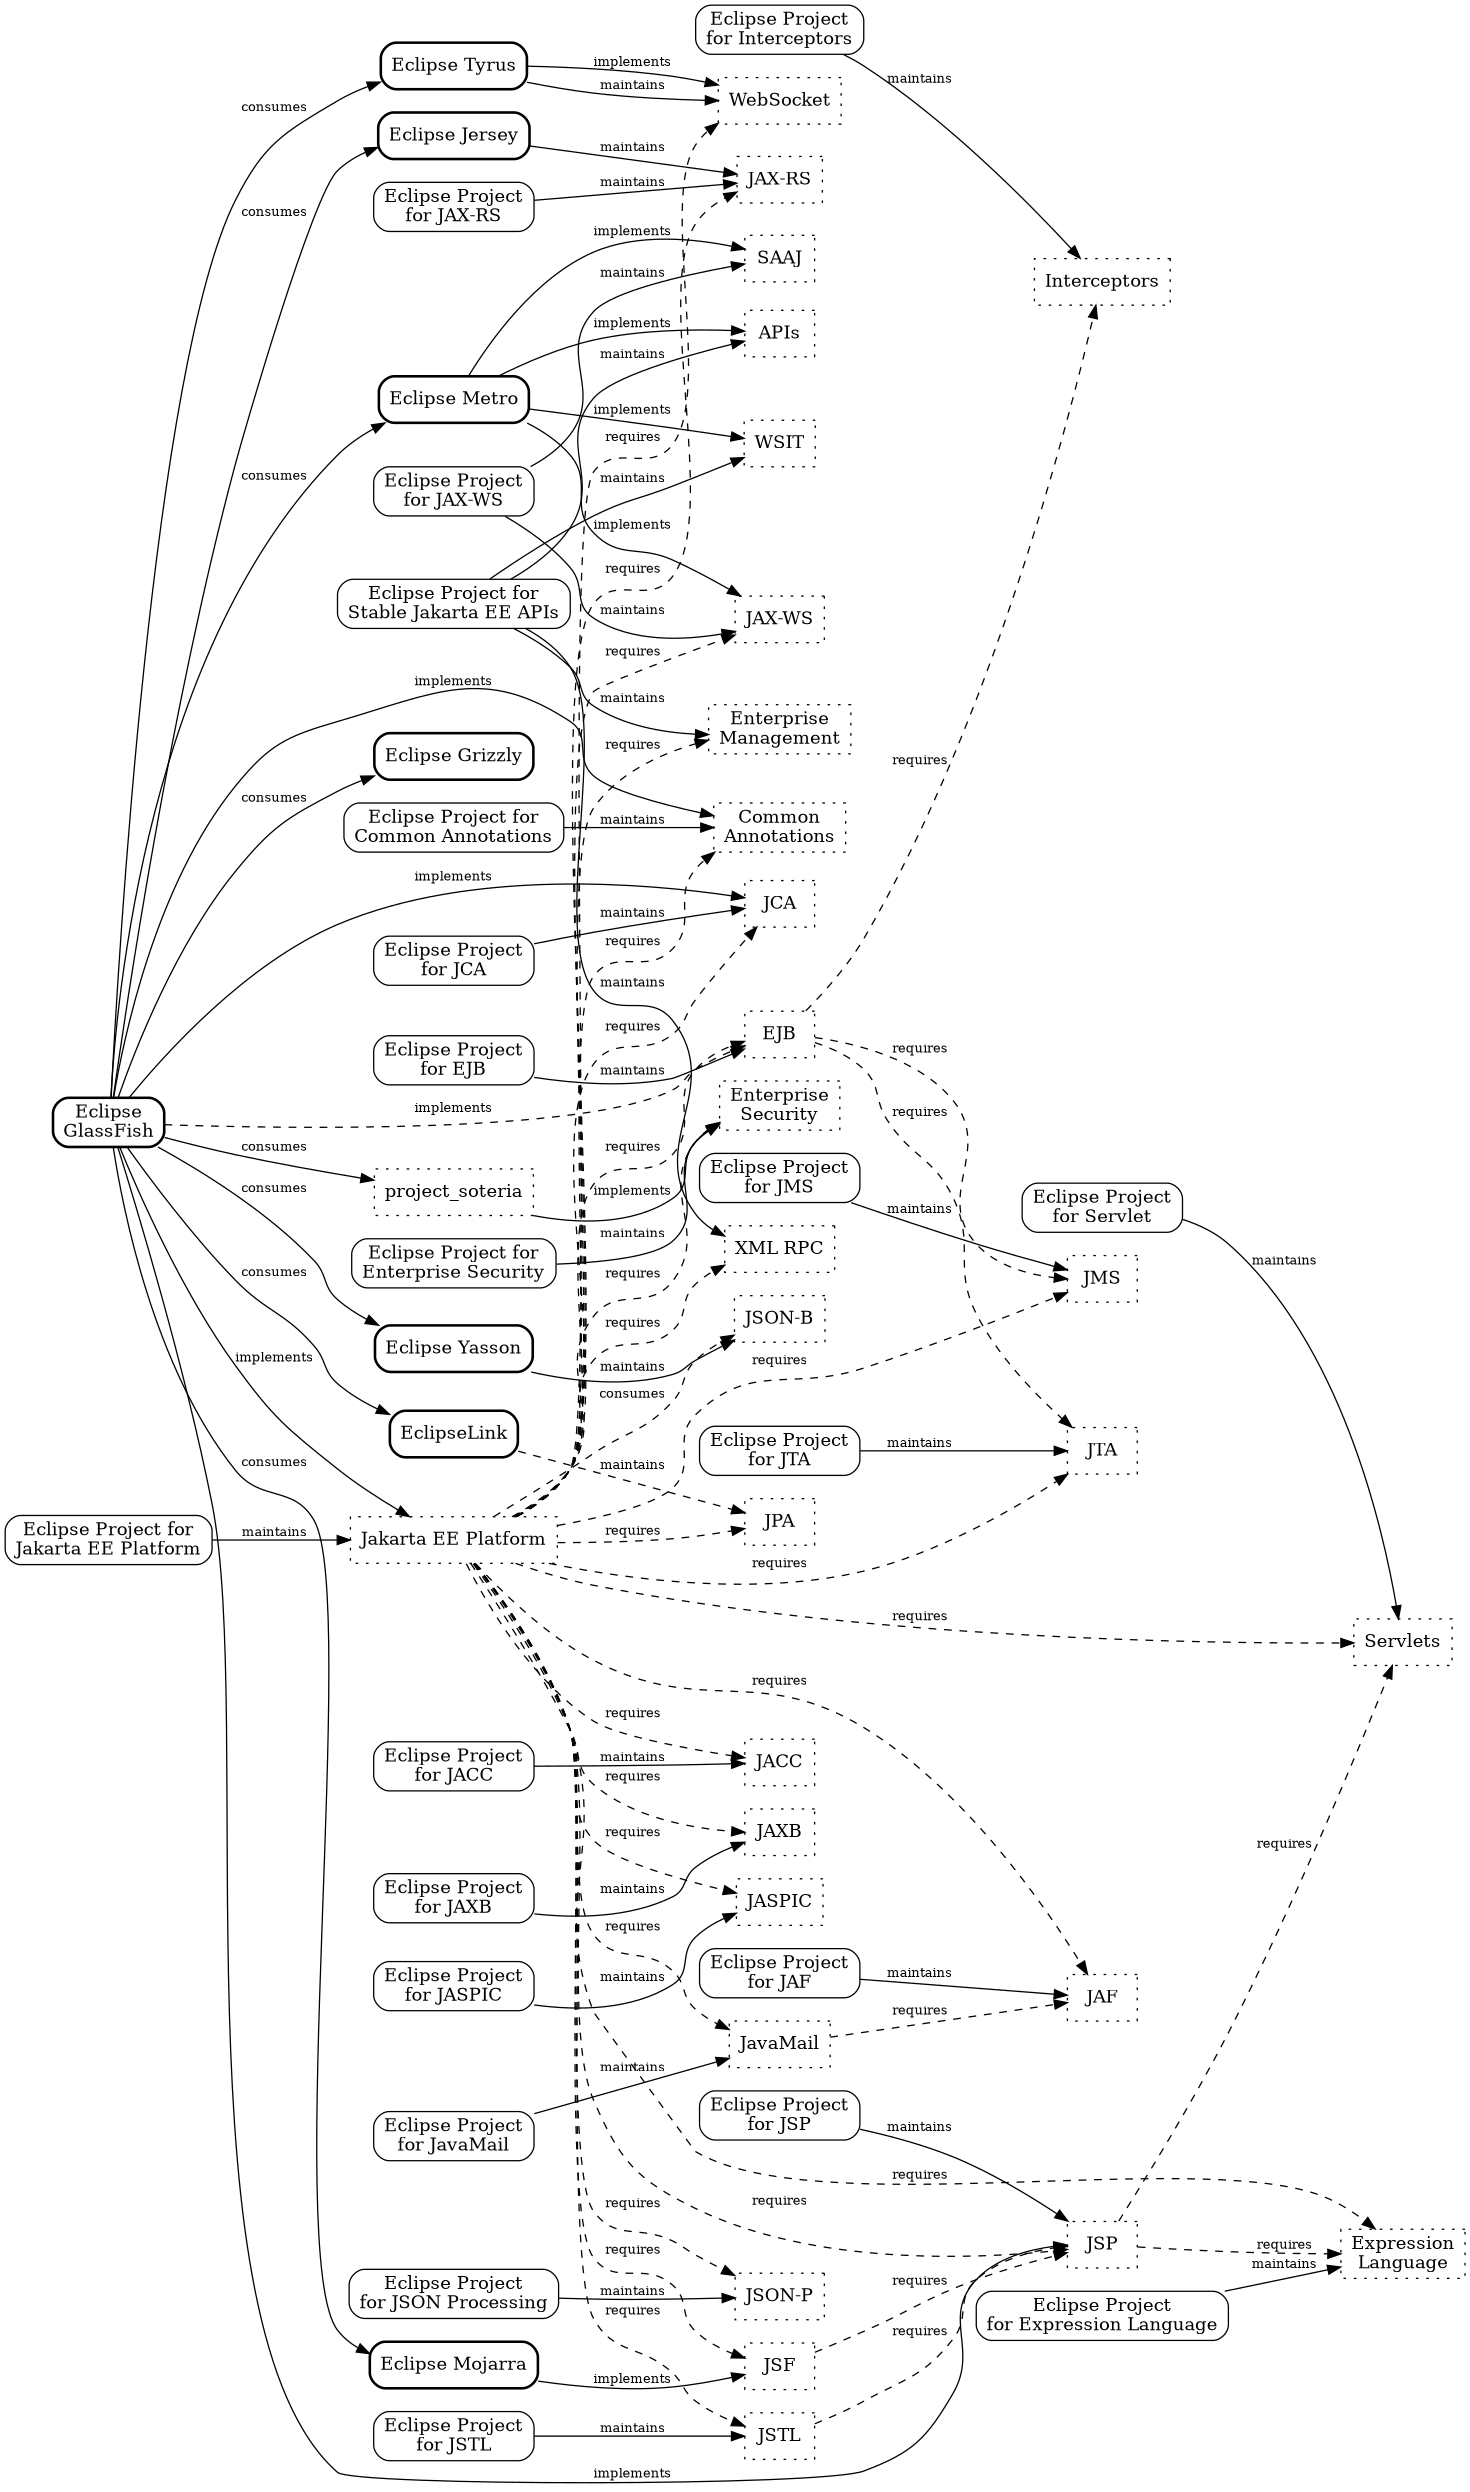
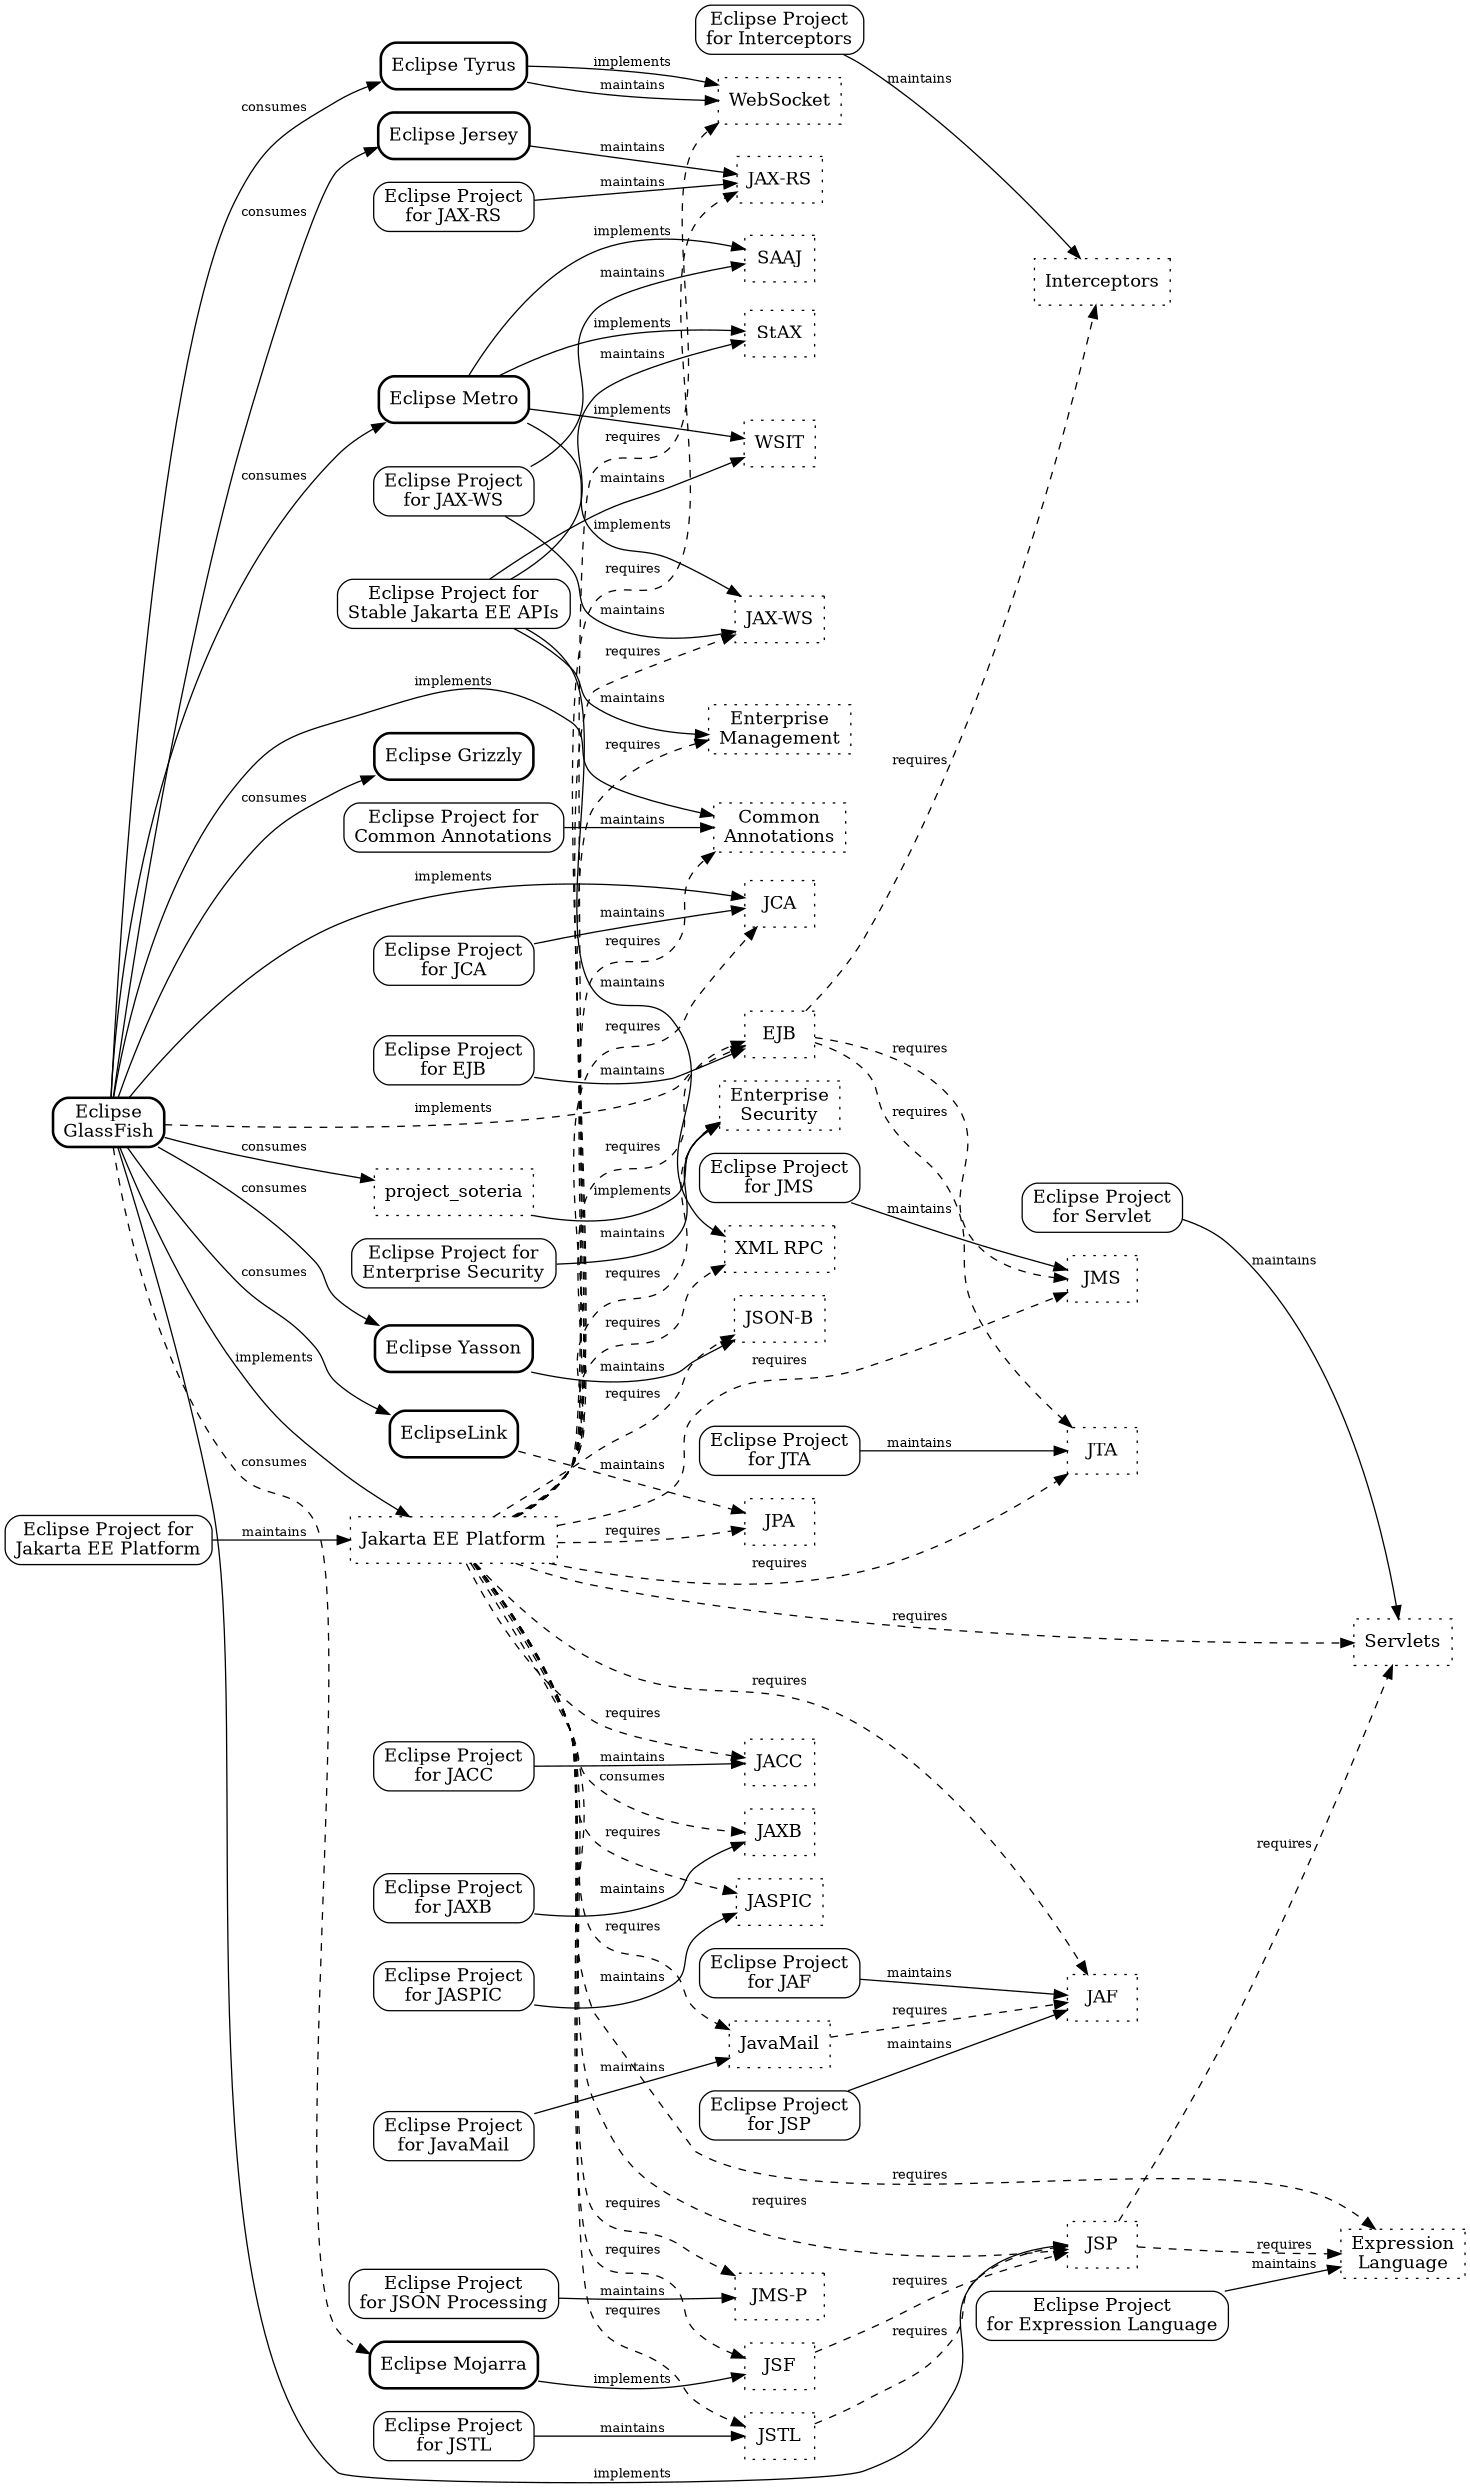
node "APIs": label "APIs" -> "StAX"
edge "Jakarta EE Platform" -> "JSON-B": label "consumes" -> "requires"
edge "Eclipse GlassFish" -> "Eclipse Mojarra": style solid -> dashed
edge "Jakarta EE Platform" -> "JAXB": label "requires" -> "consumes"
edge "Eclipse Project for JSP" -> "JSP": now "Eclipse Project for JSP" -> "JAF"
node "JSON-P": label "JSON-P" -> "JMS-P"
